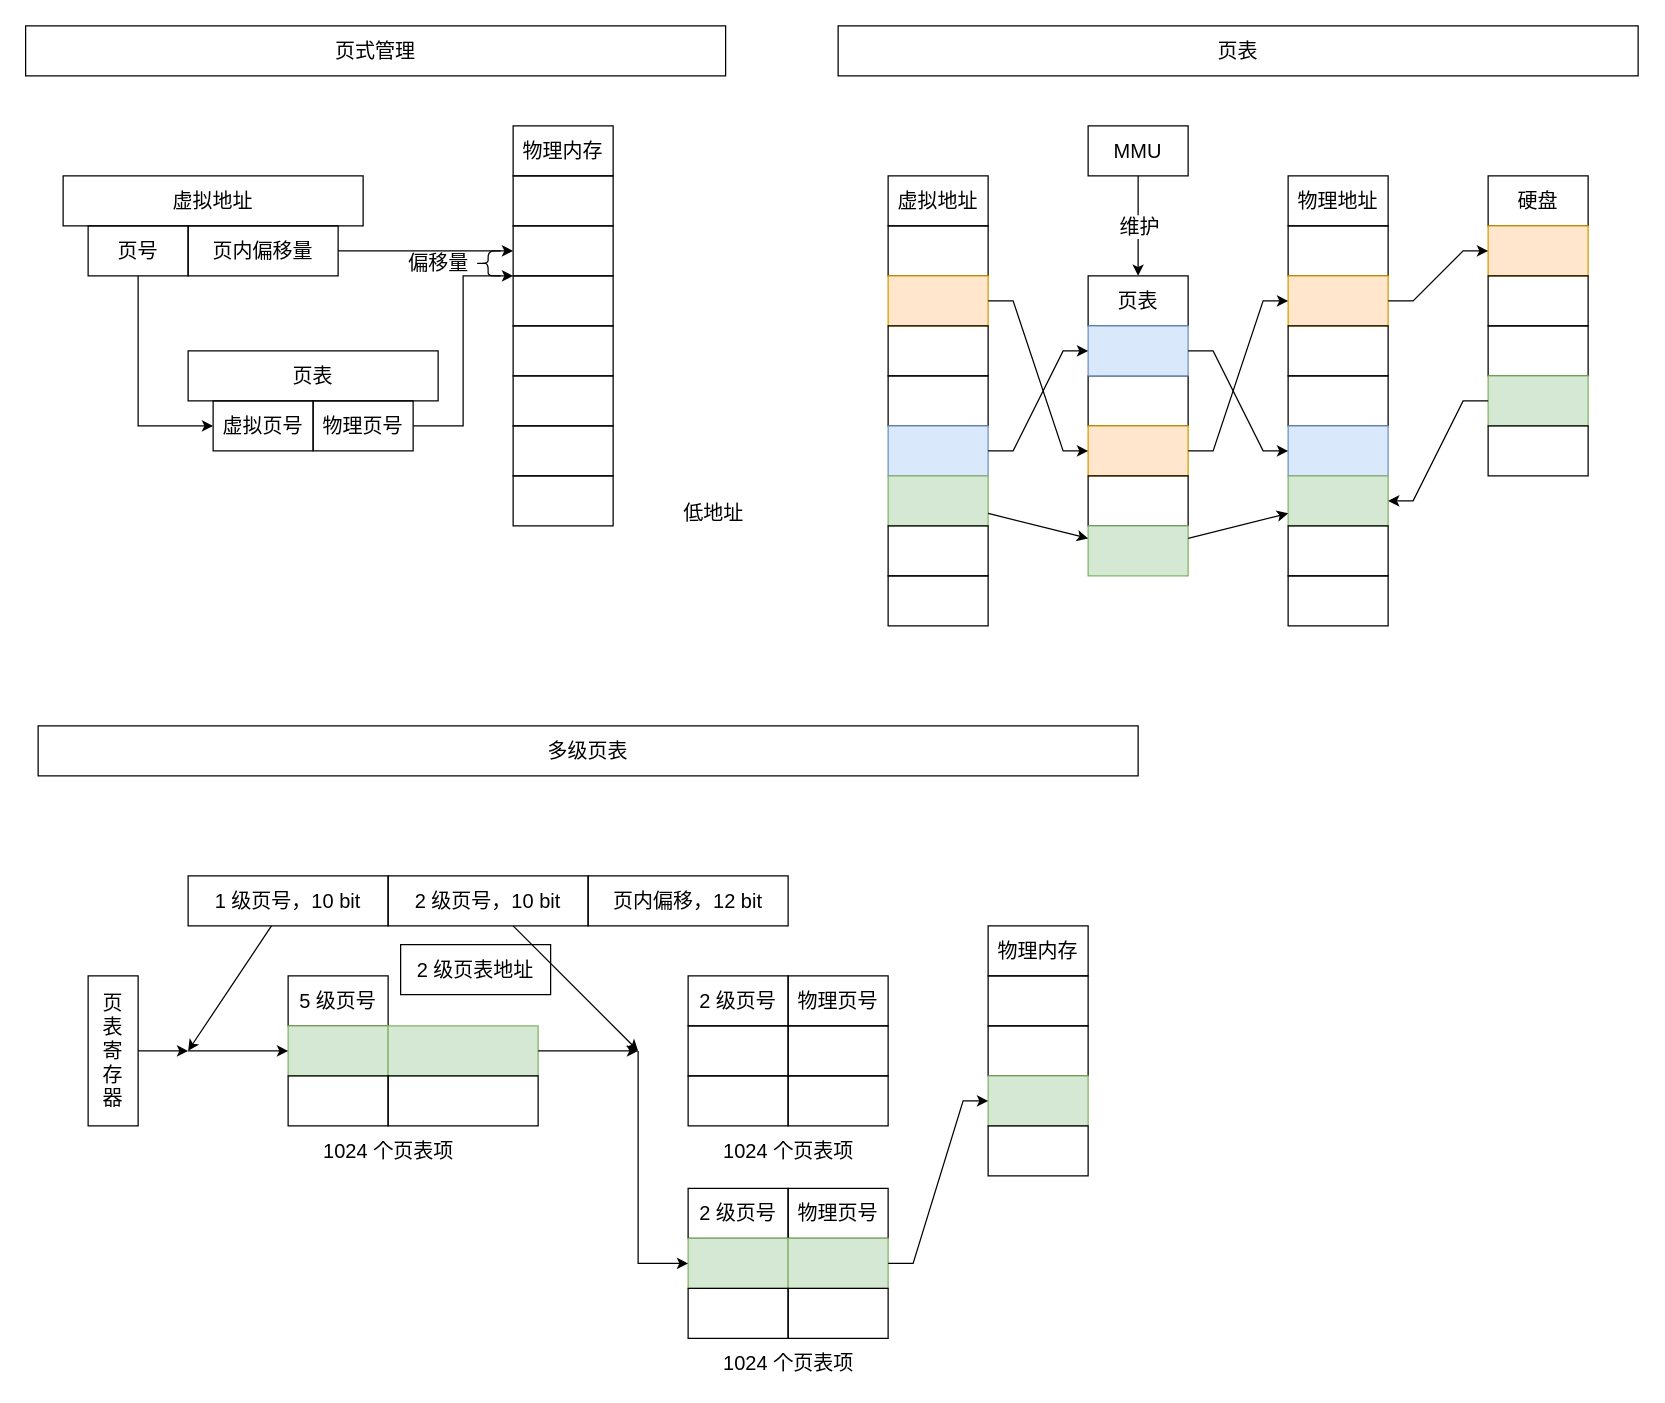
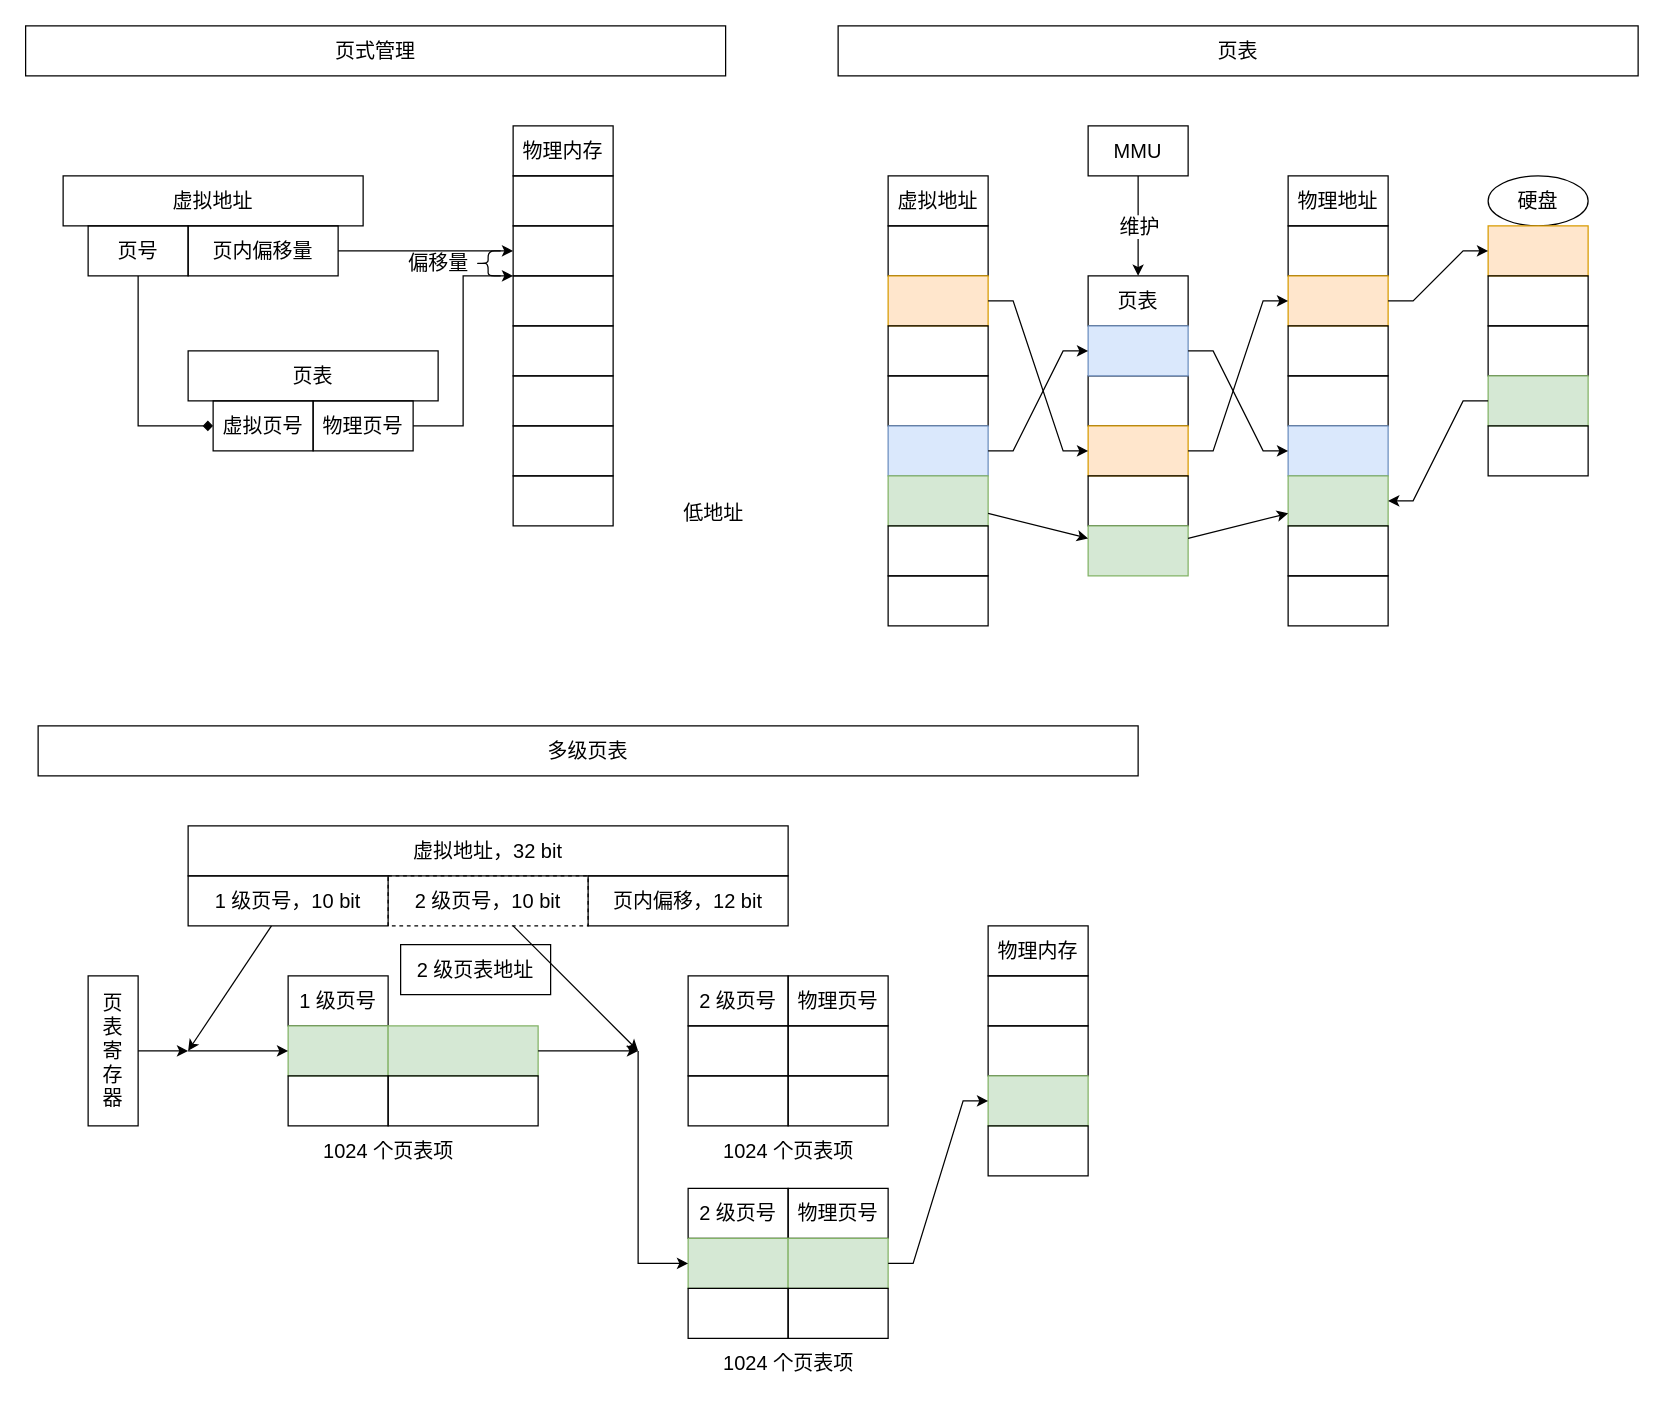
node "硬盘": shape rectangle -> ellipse
edge "页号" -> "虚拟页号": arrowhead classic -> diamond
node "虚拟地址，32 bit": added
node "2 级页号，10 bit": style solid -> dashed
node "5 级页号": label "5 级页号" -> "1 级页号"
